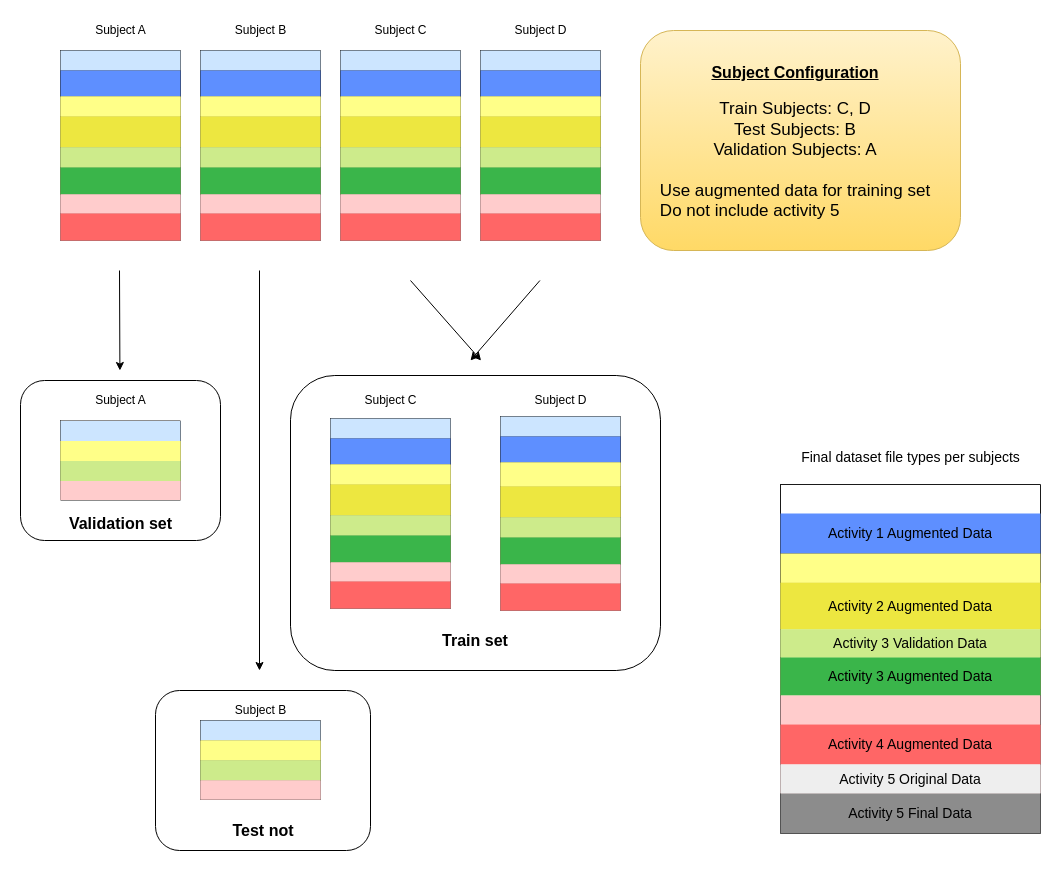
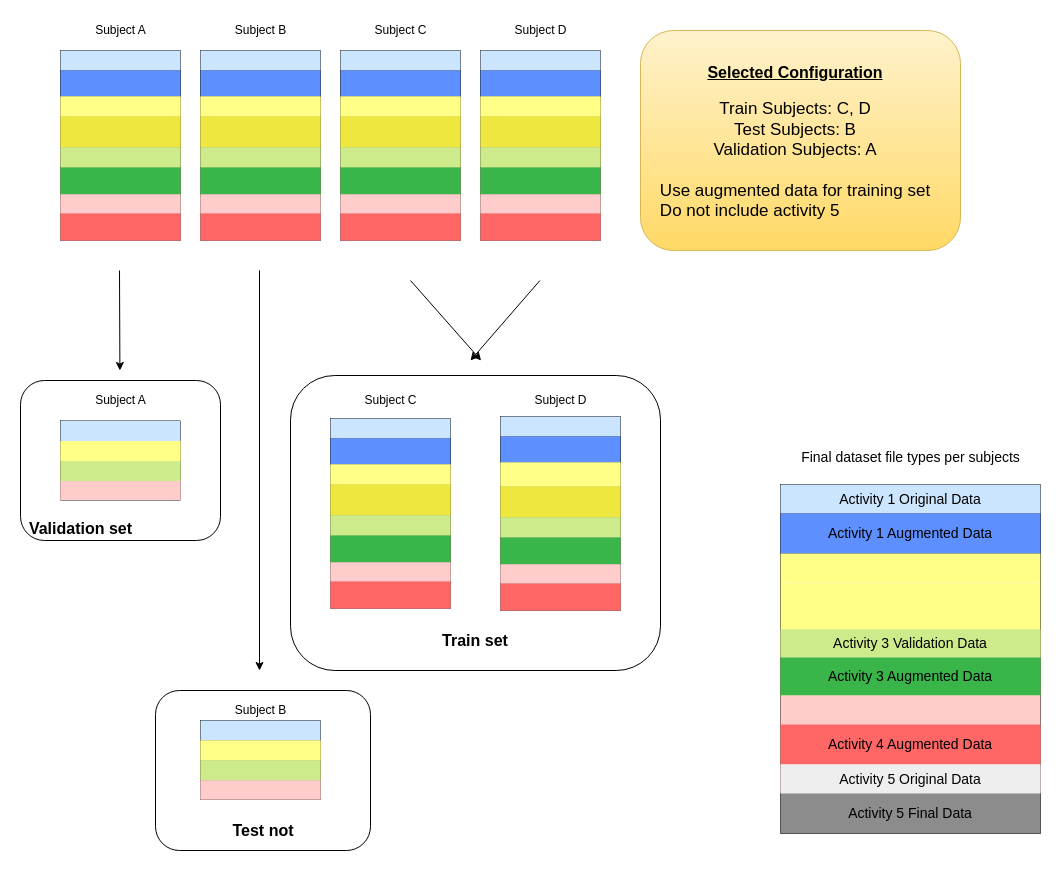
node "Subject Configuration": label "Subject Configuration" -> "Selected Configuration"
node "Activity 1 Original Data": added
node "Validation set": moved (121, 523) -> (81, 528)
node "Activity 2 Augmented Data": removed
